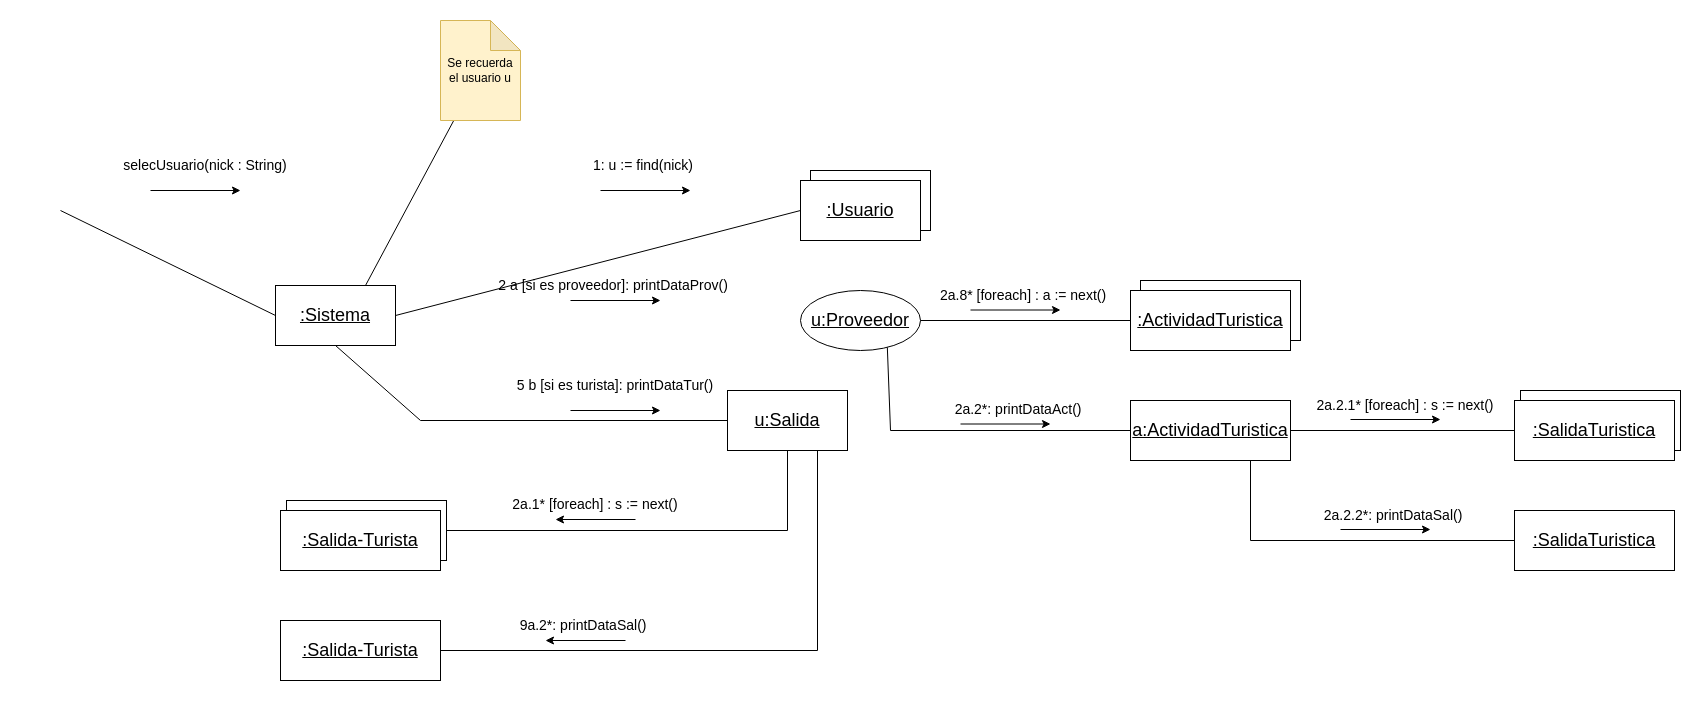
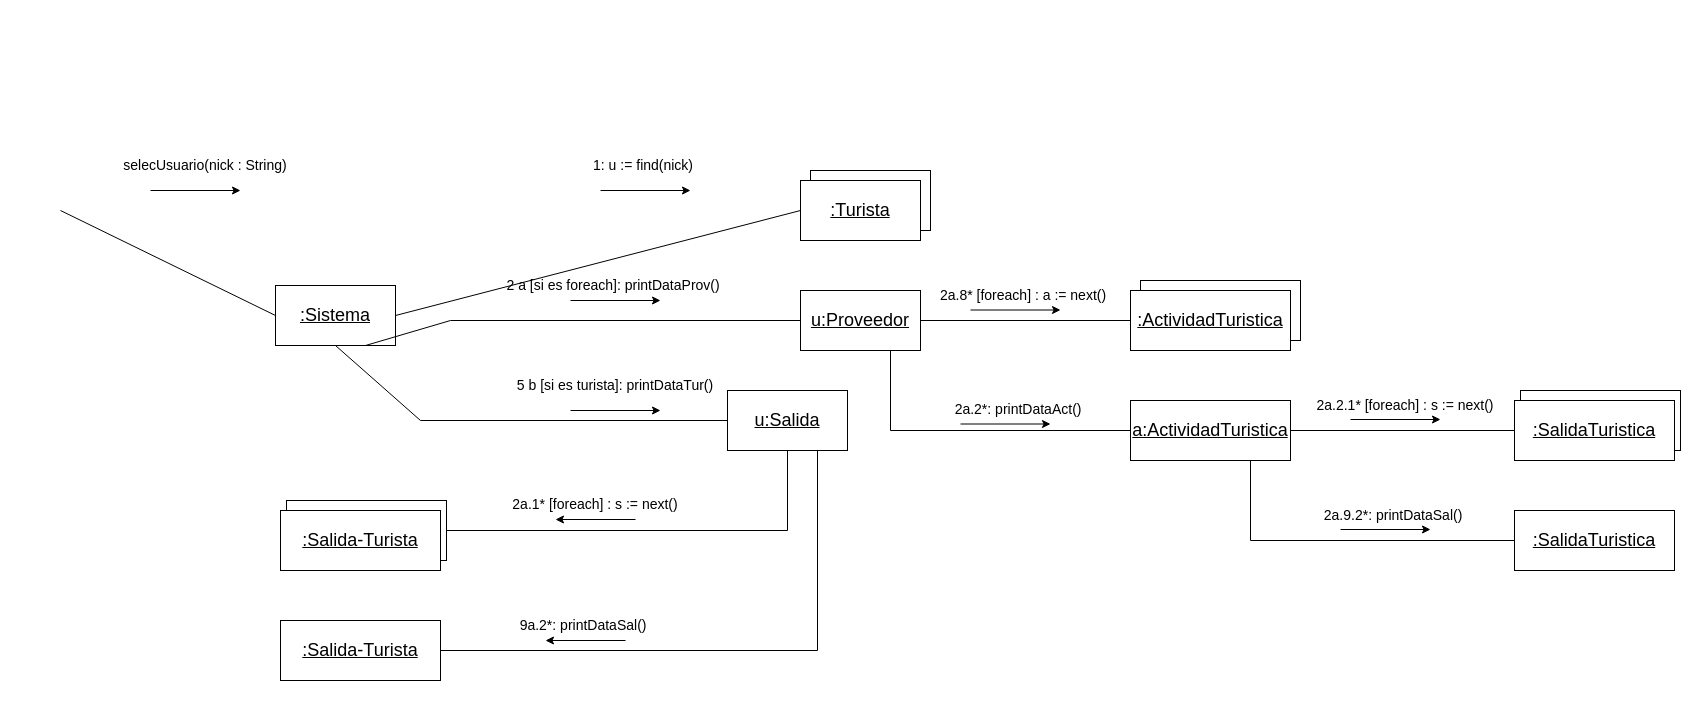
node "Se recuerda el usuario u": removed
edge "Se recuerda el usuario u" -- ":Sistema": removed
node ":Usuario": label ":Usuario" -> ":Turista"
node "2 a [si es proveedor]: printDataProv()": label "2 a [si es proveedor]: printDataProv()" -> "2 a [si es foreach]: printDataProv()"
edge ":Sistema" -- "u:Proveedor": added
node "u:Proveedor": shape ellipse -> rectangle
node "2a.2.2*: printDataSal()": label "2a.2.2*: printDataSal()" -> "2a.9.2*: printDataSal()"
